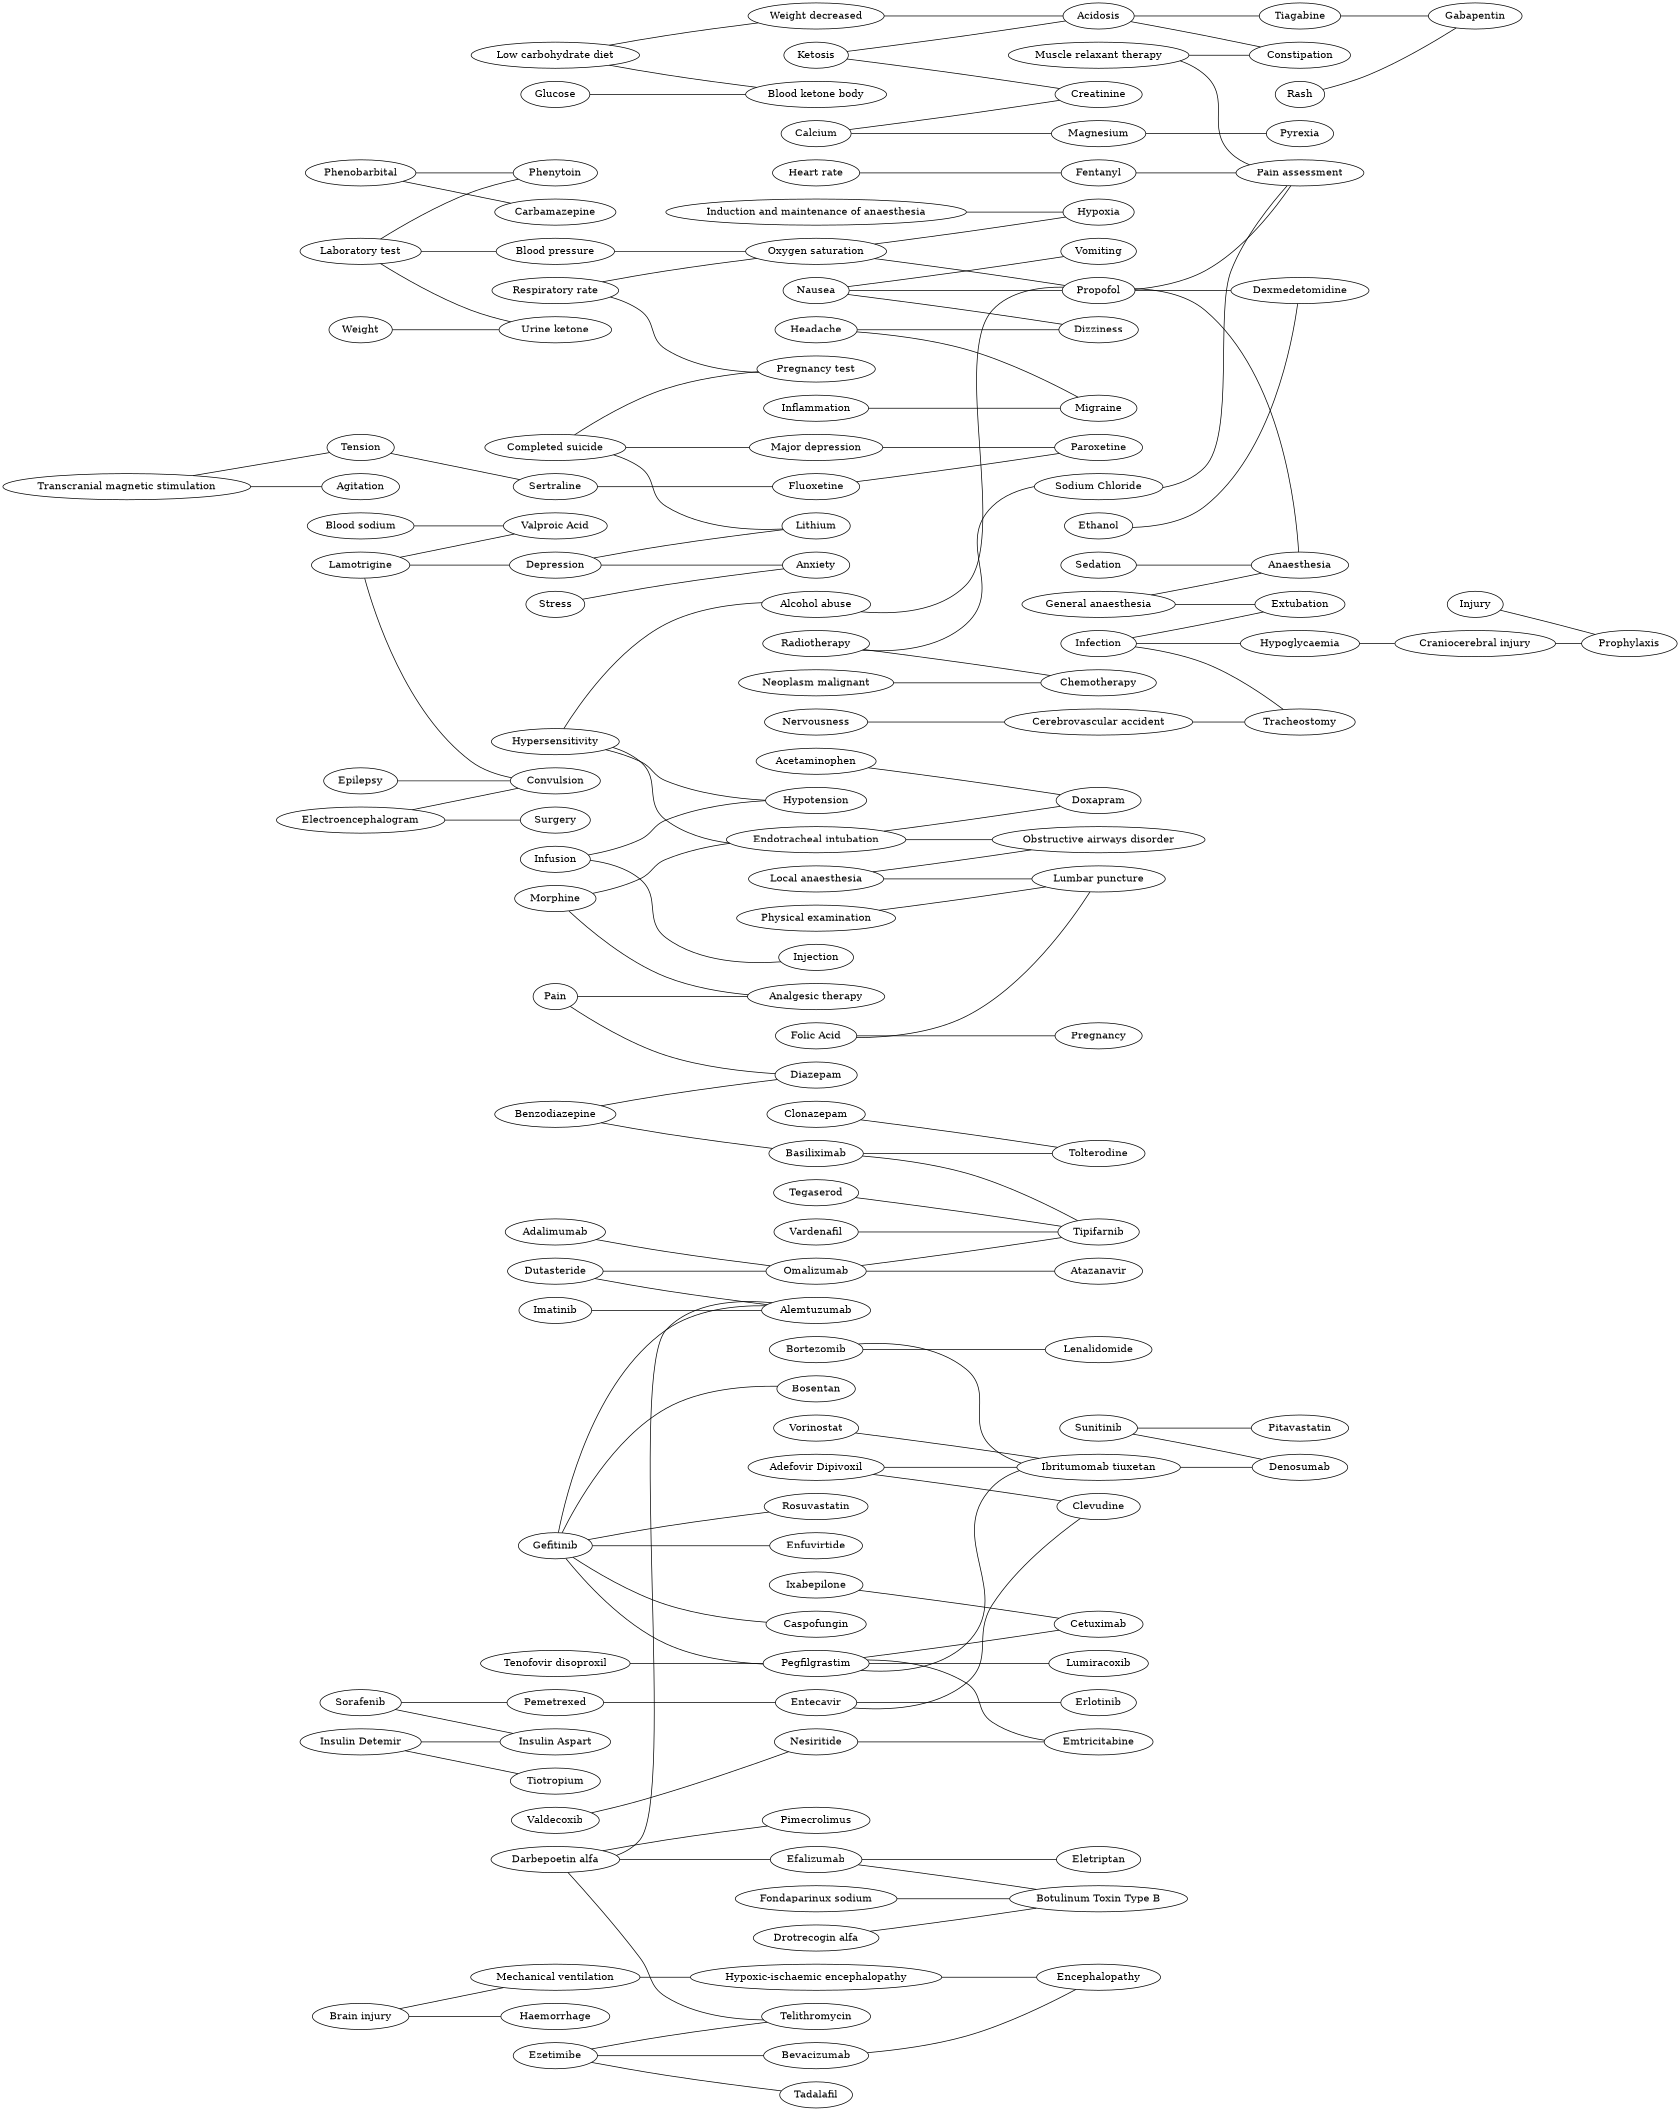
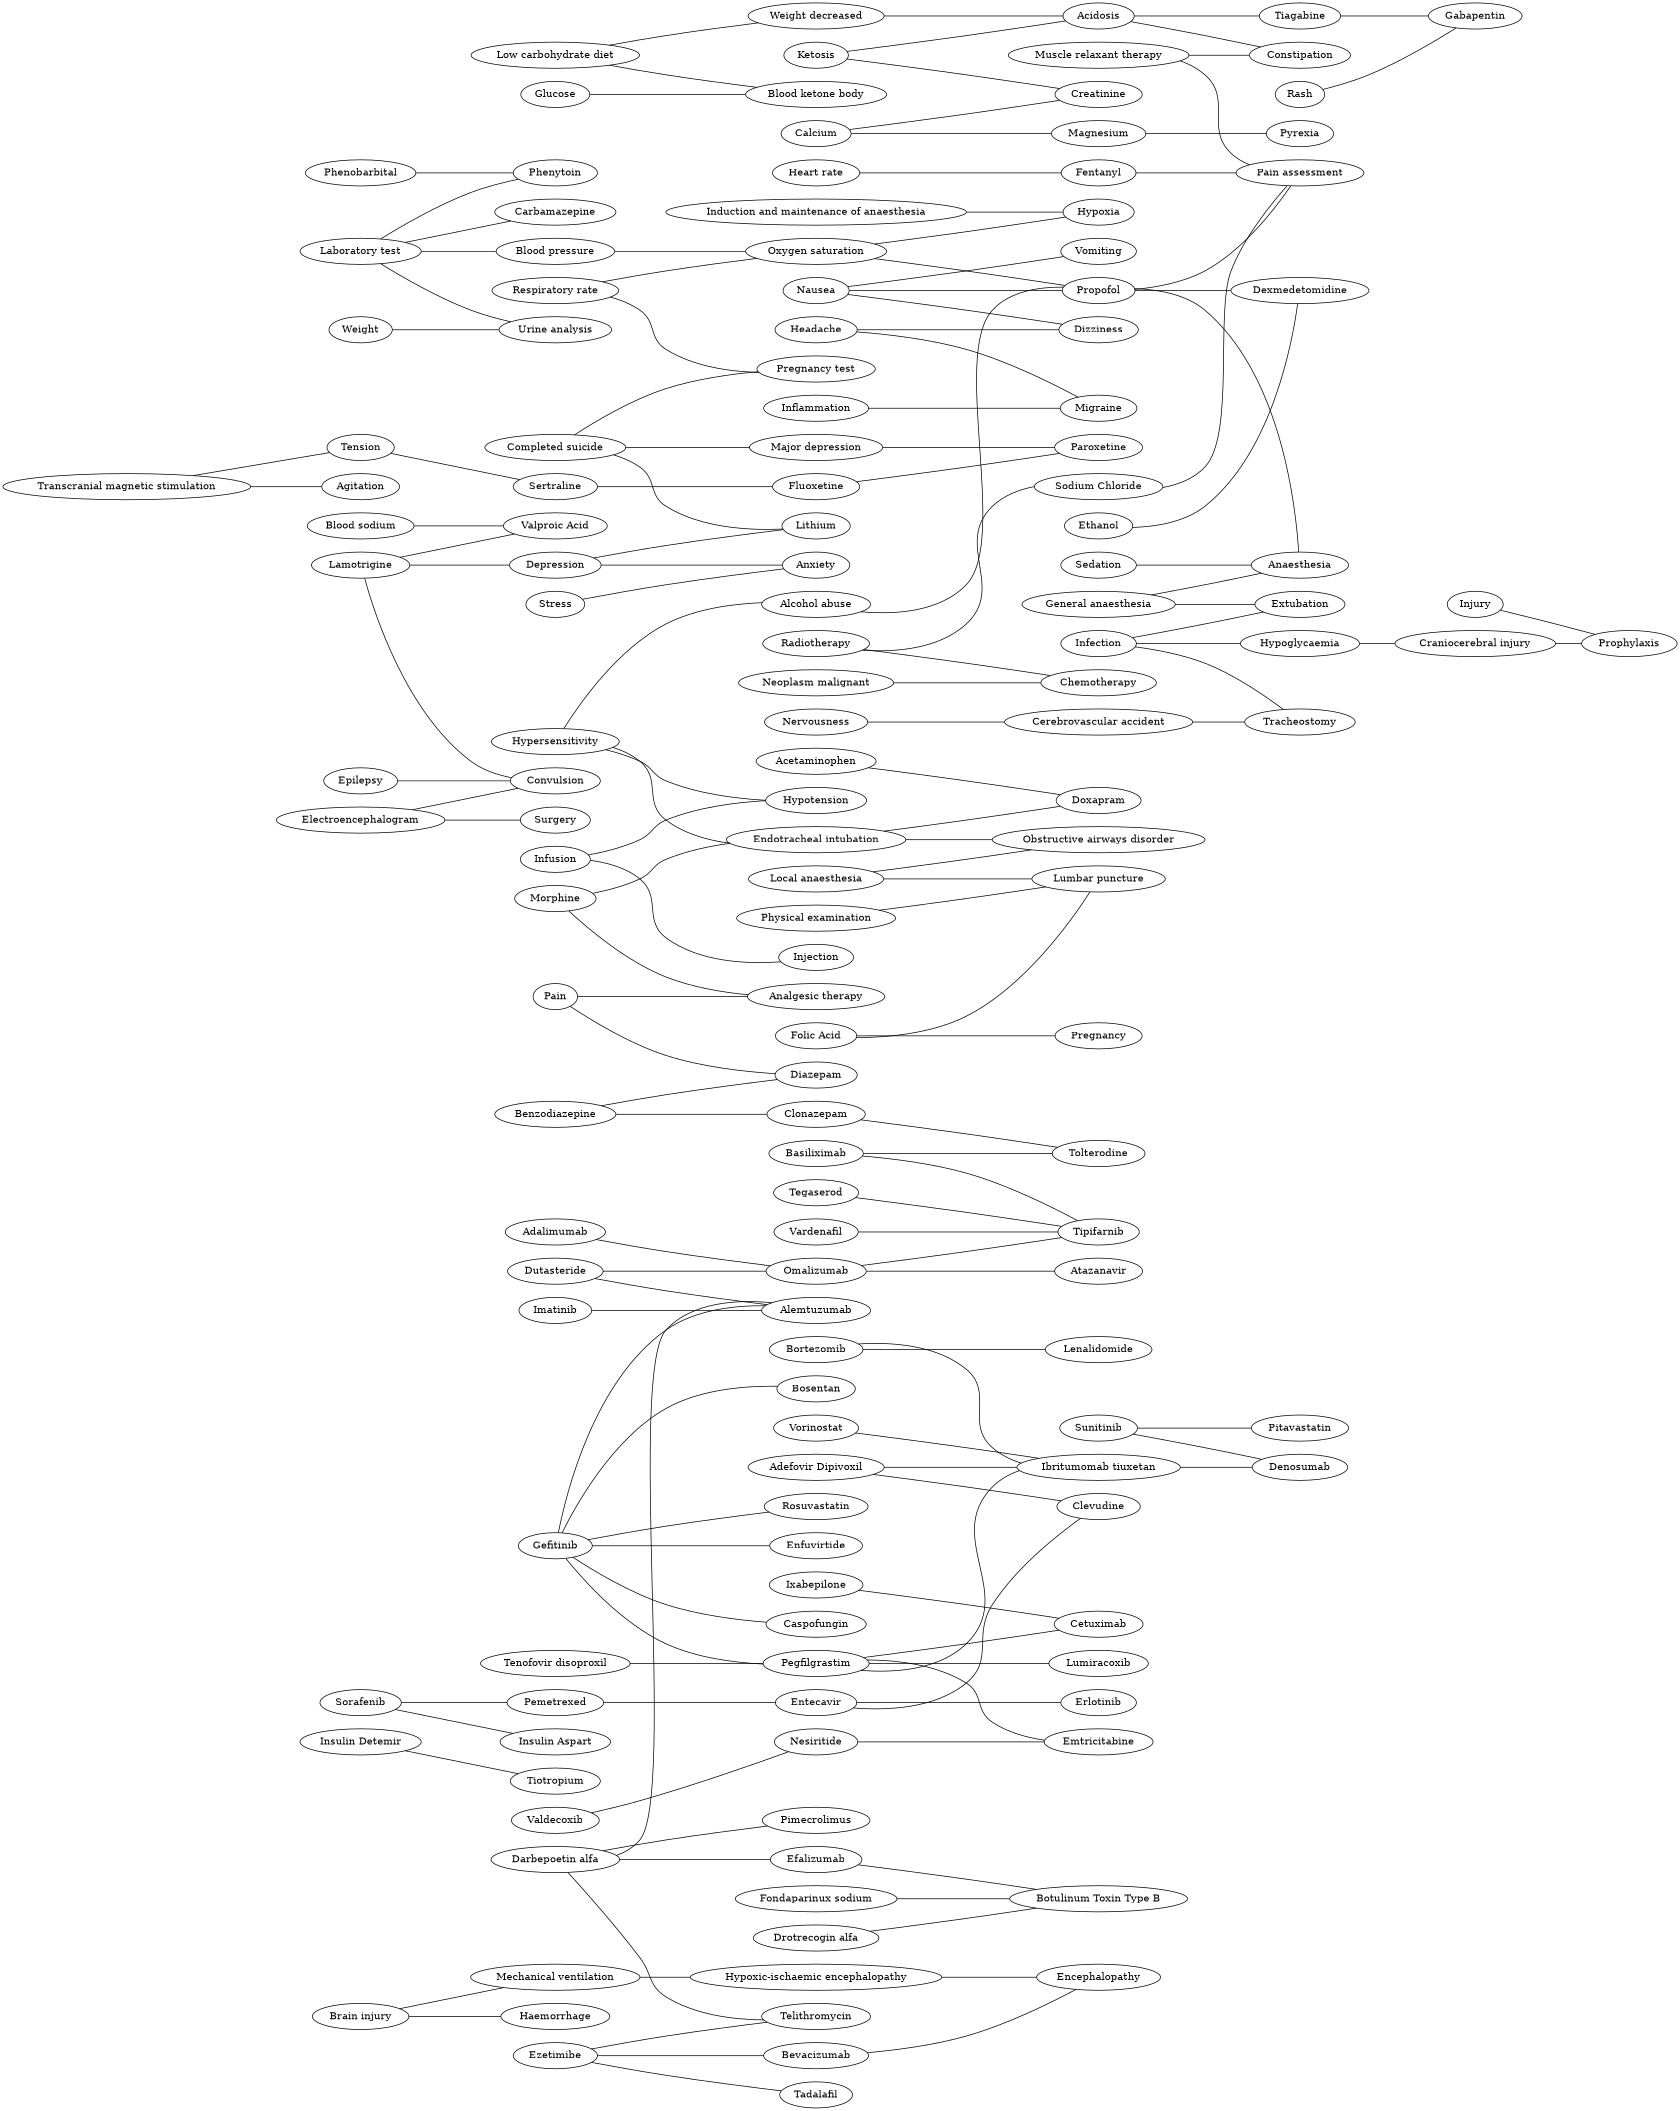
edge "Phenobarbital" -- "Carbamazepine": now "Laboratory test" -- "Carbamazepine"
node "Urine ketone": label "Urine ketone" -> "Urine analysis"
edge "Benzodiazepine" -- "Basiliximab": now "Benzodiazepine" -- "Clonazepam"
edge "Insulin Detemir" -- "Insulin Aspart": removed
node "Eletriptan": removed
